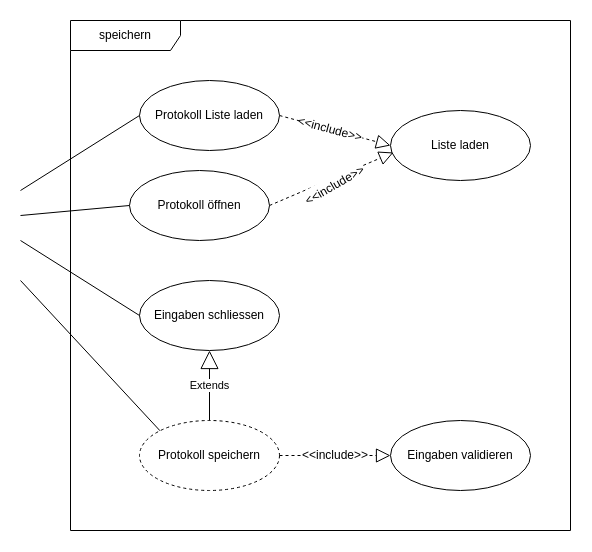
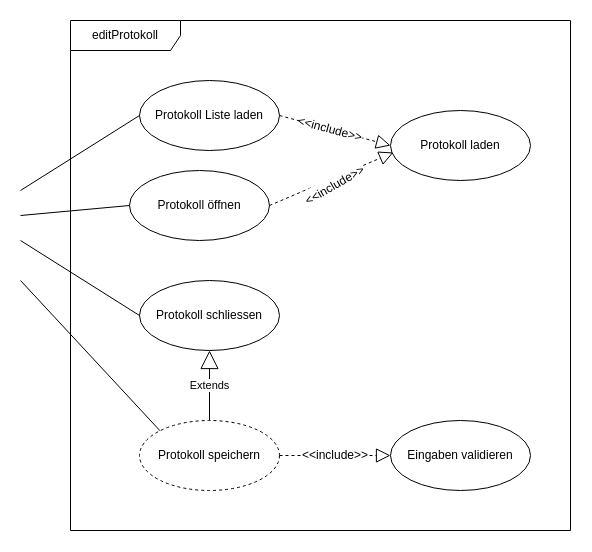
node "speichern": label "speichern" -> "editProtokoll"
node "Liste laden": label "Liste laden" -> "Protokoll laden"
node "Eingaben schliessen": label "Eingaben schliessen" -> "Protokoll schliessen"
